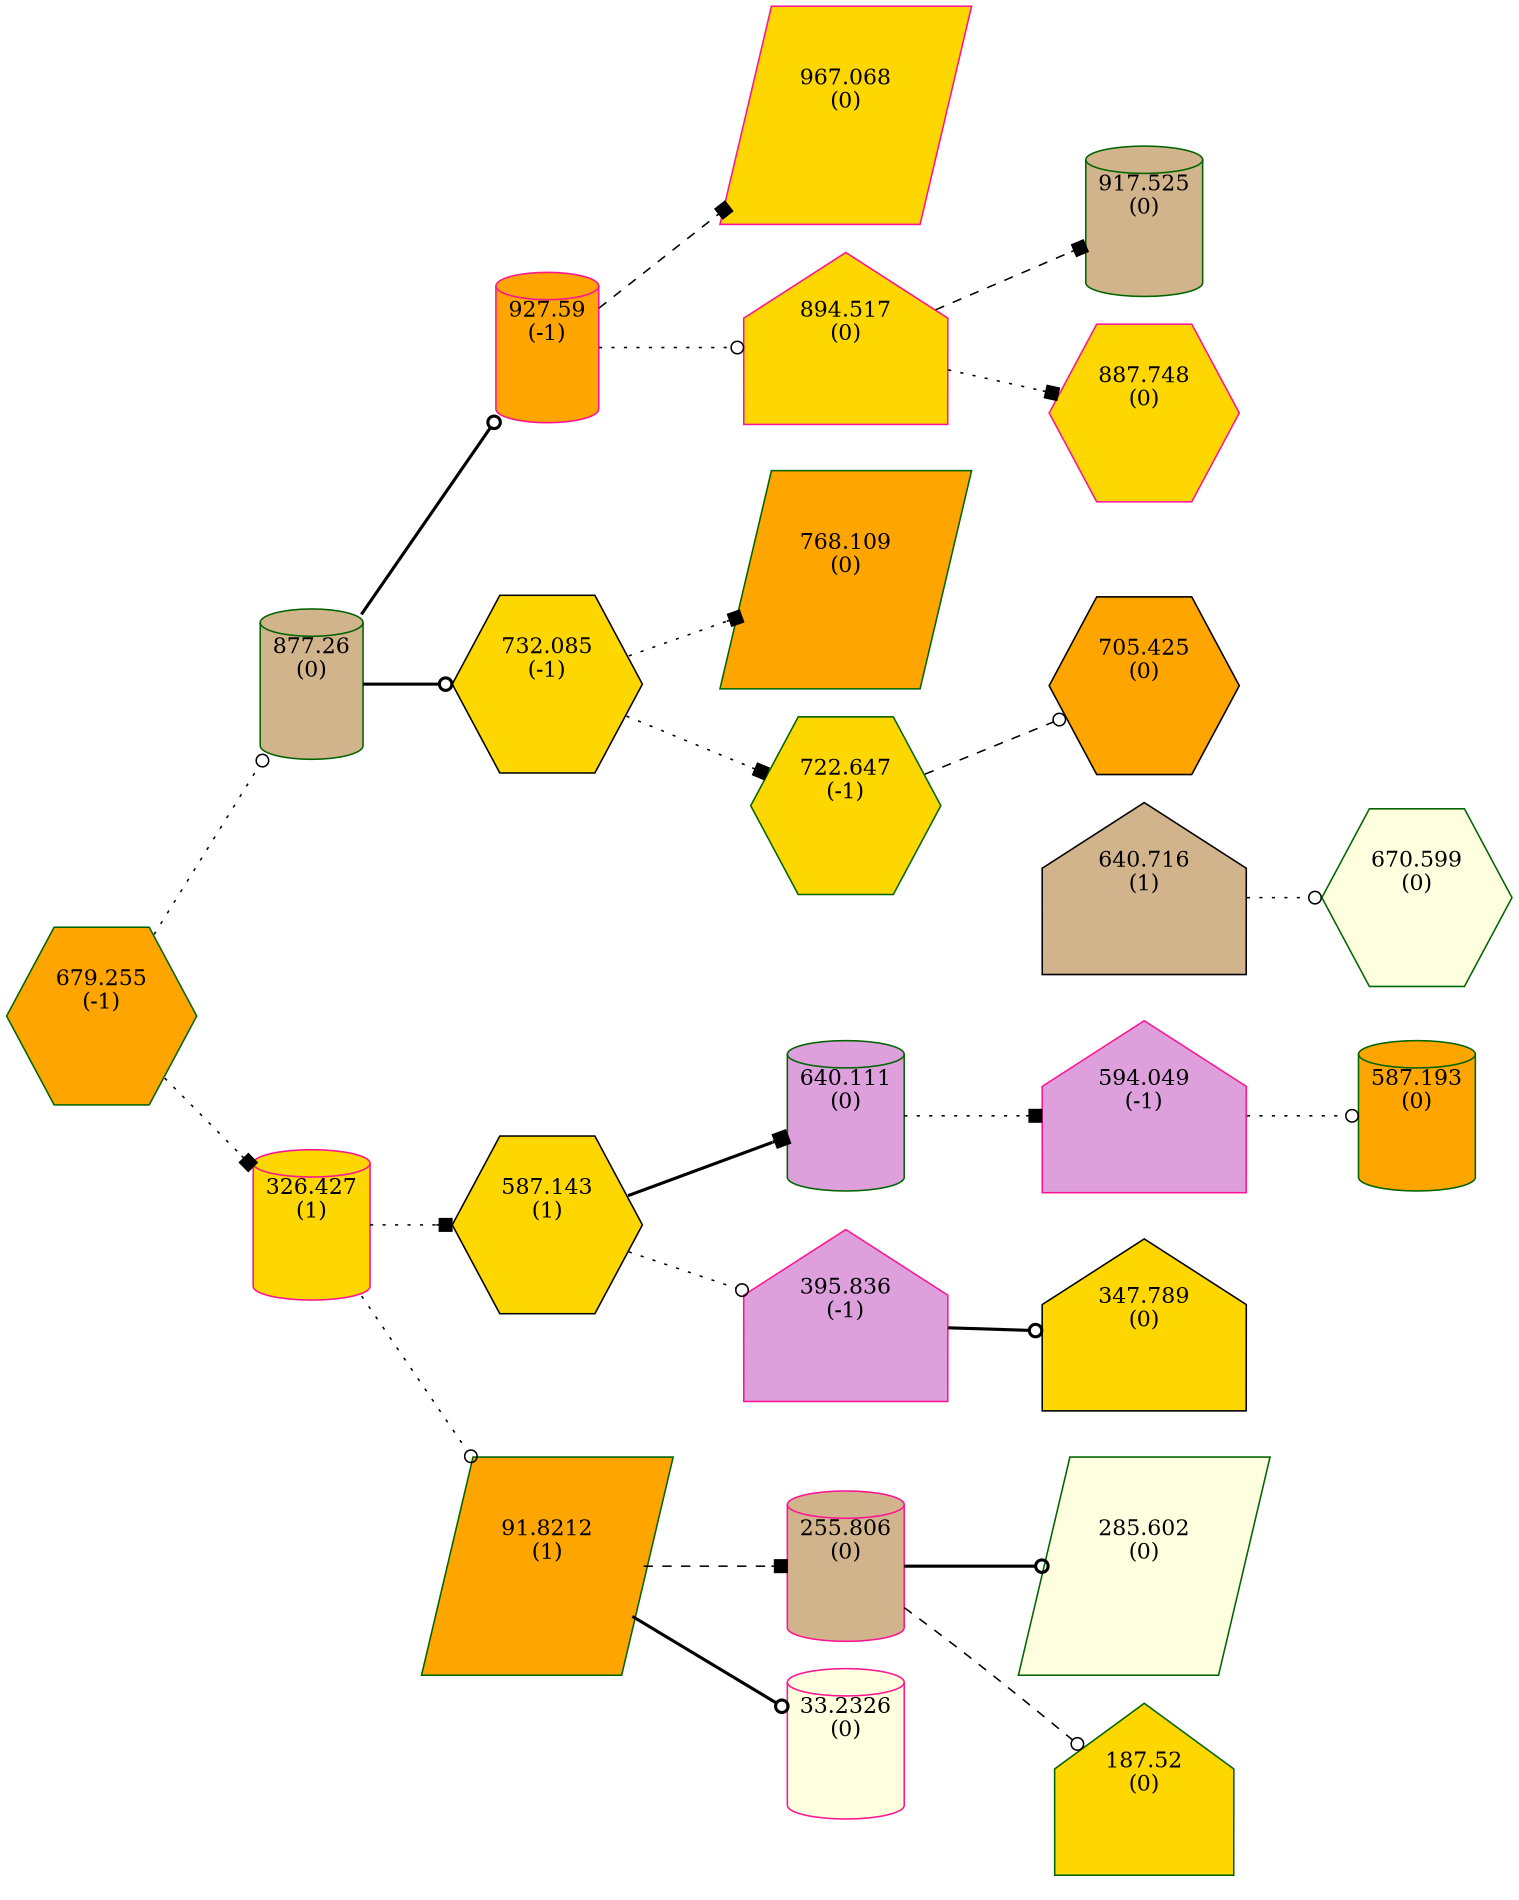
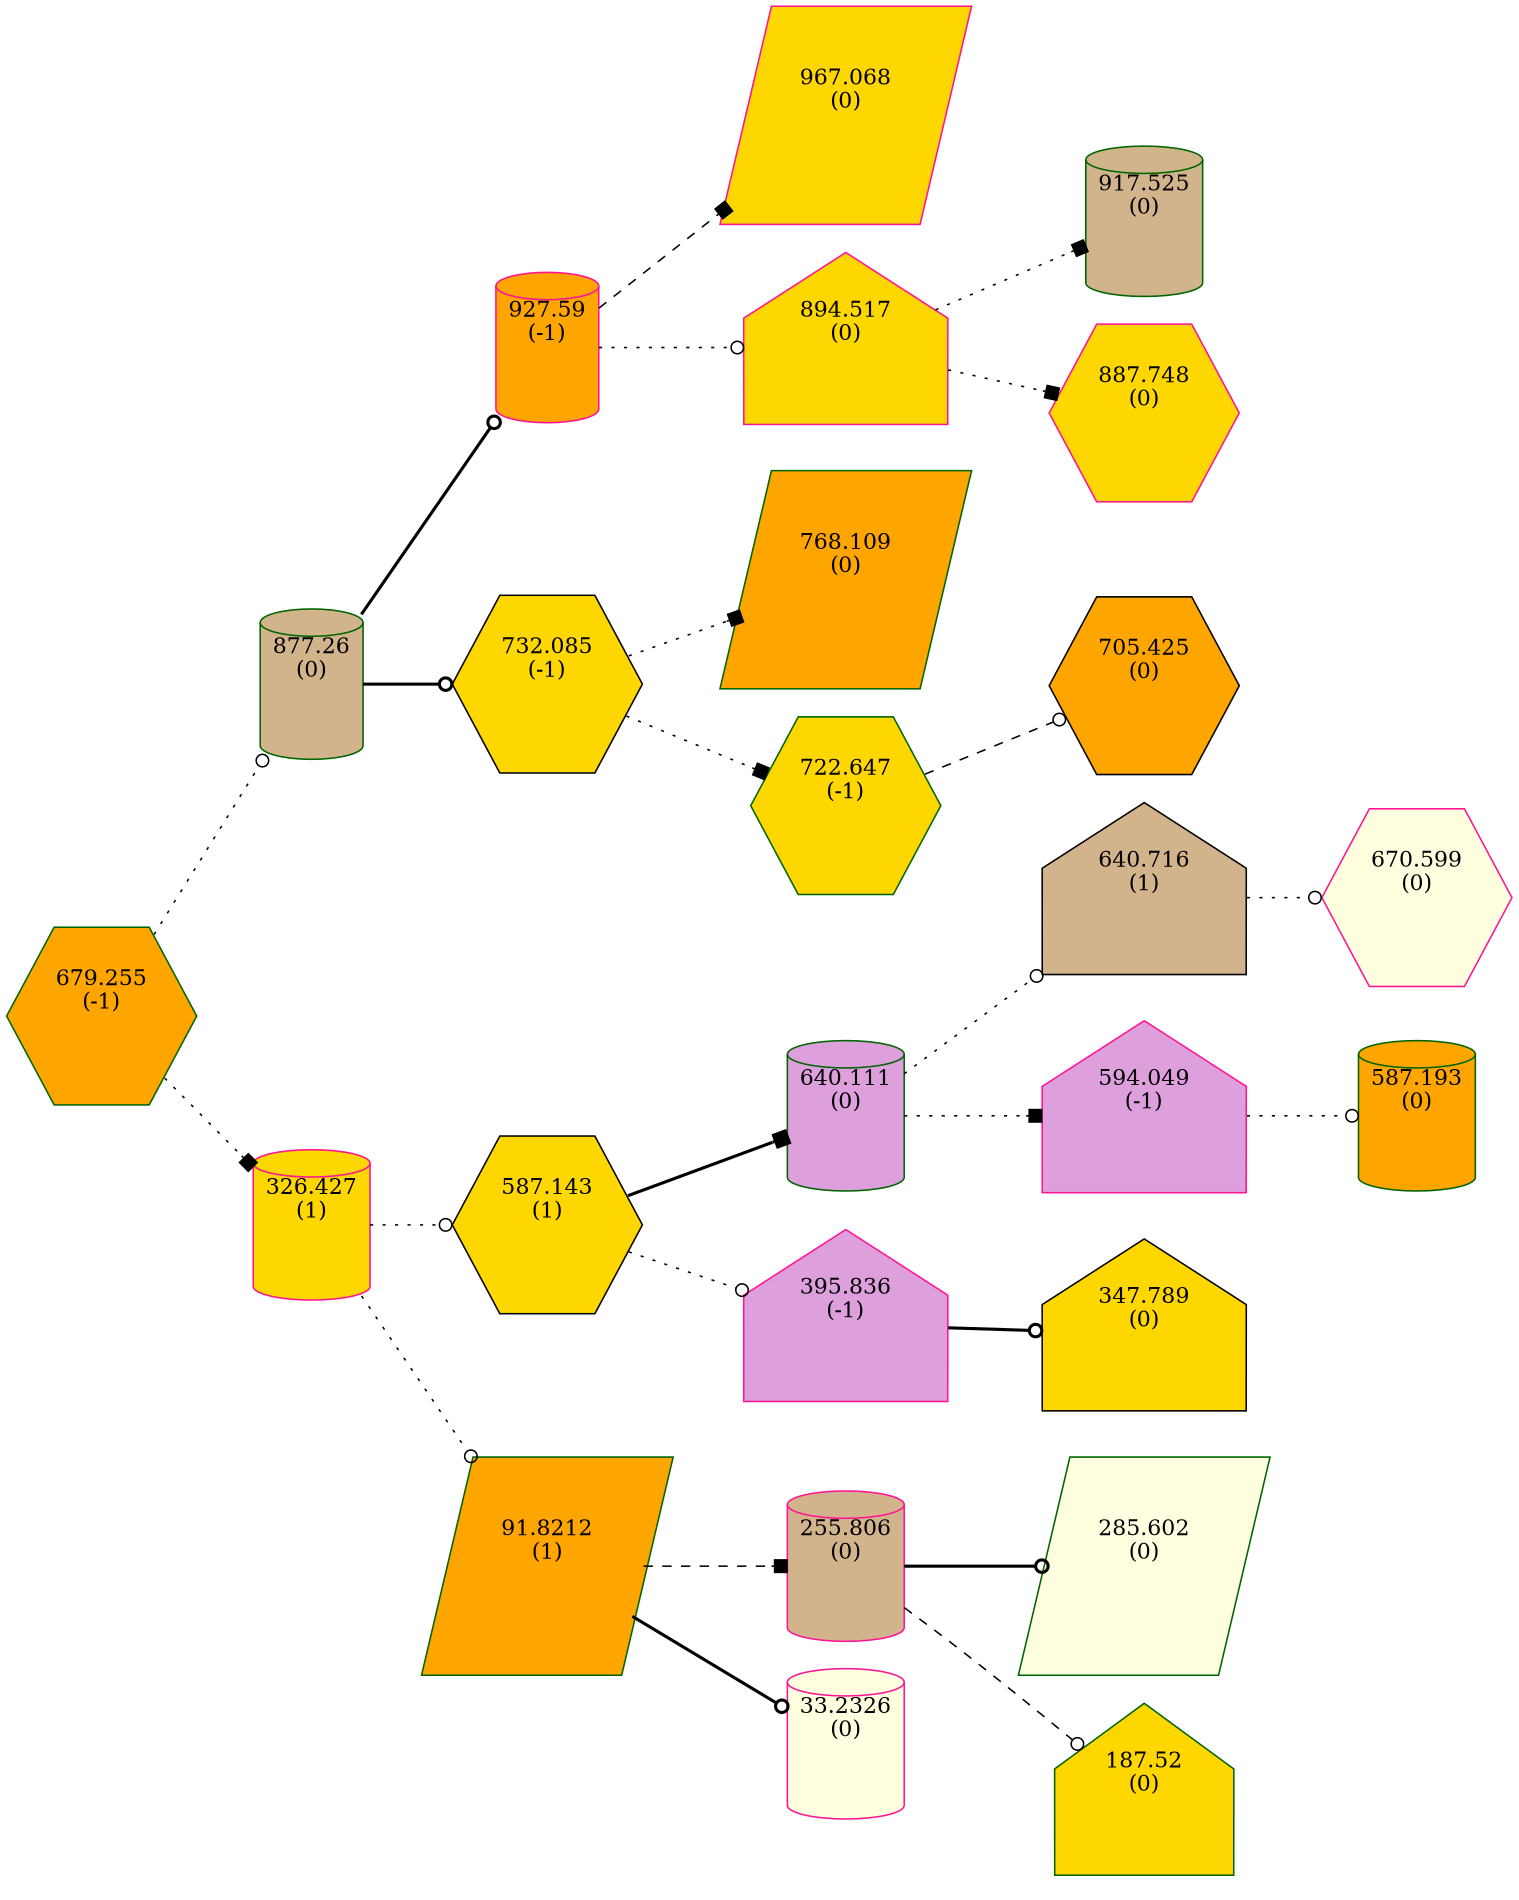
edge "894.517 (0)" -> "917.525 (0)": style dashed -> dotted
node "670.599 (0)": color darkgreen -> deeppink
edge "640.111 (0)" -> "640.716 (1)": added
edge "326.427 (1)" -> "587.143 (1)": arrowhead box -> odot
